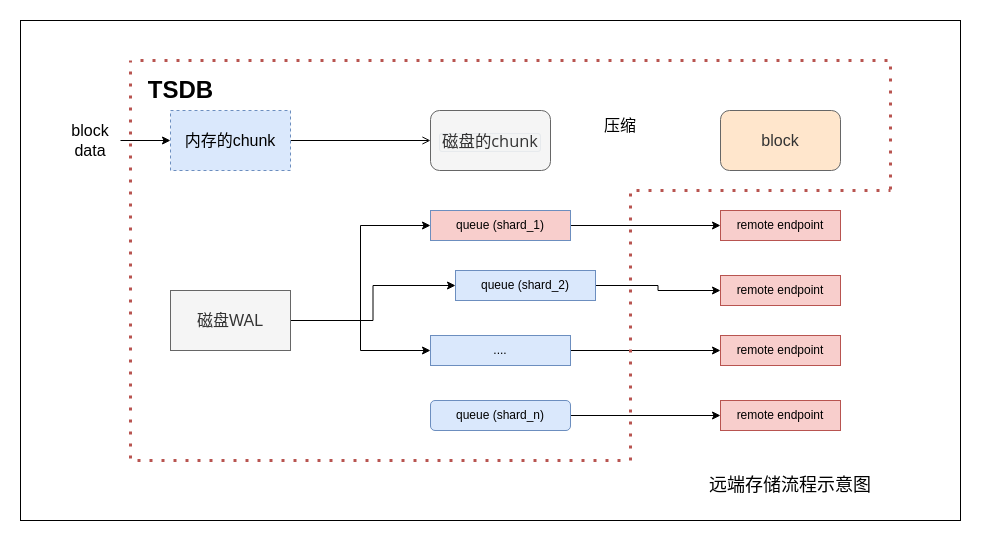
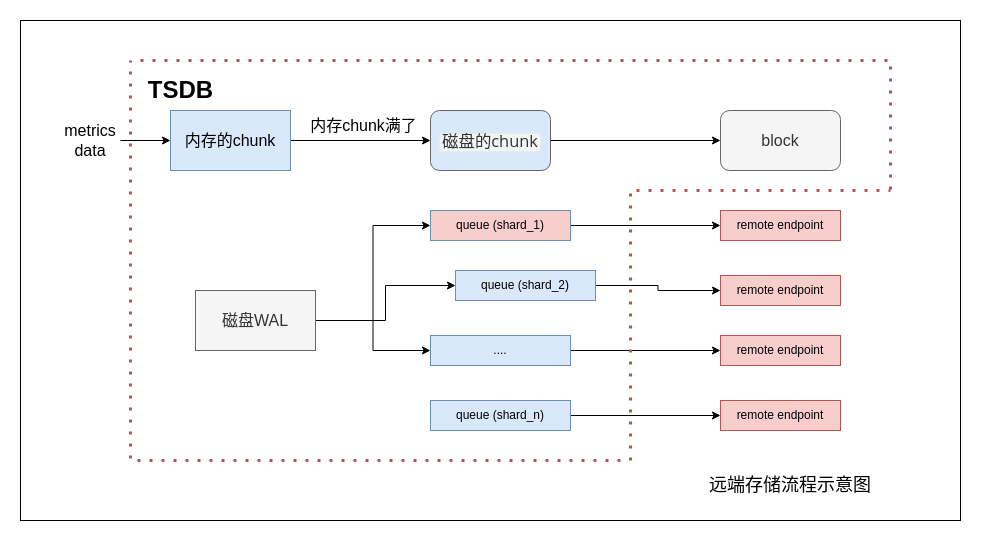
node "内存chunk满了": added
node "压缩": removed
node "block data": label "block data" -> "metrics data"
node "内存的chunk": style dashed -> solid
edge "内存的chunk" -> "磁盘的chunk": arrowhead open -> classic
node "磁盘的chunk": fillcolor #f5f5f5 -> #dae8fc
edge "磁盘的chunk" -> "block": added
node "block": fillcolor #ffe6cc -> #f5f5f5
node "磁盘WAL": moved (231, 321) -> (256, 321)
node "queue (shard_n)": shape rounded rectangle -> rectangle
